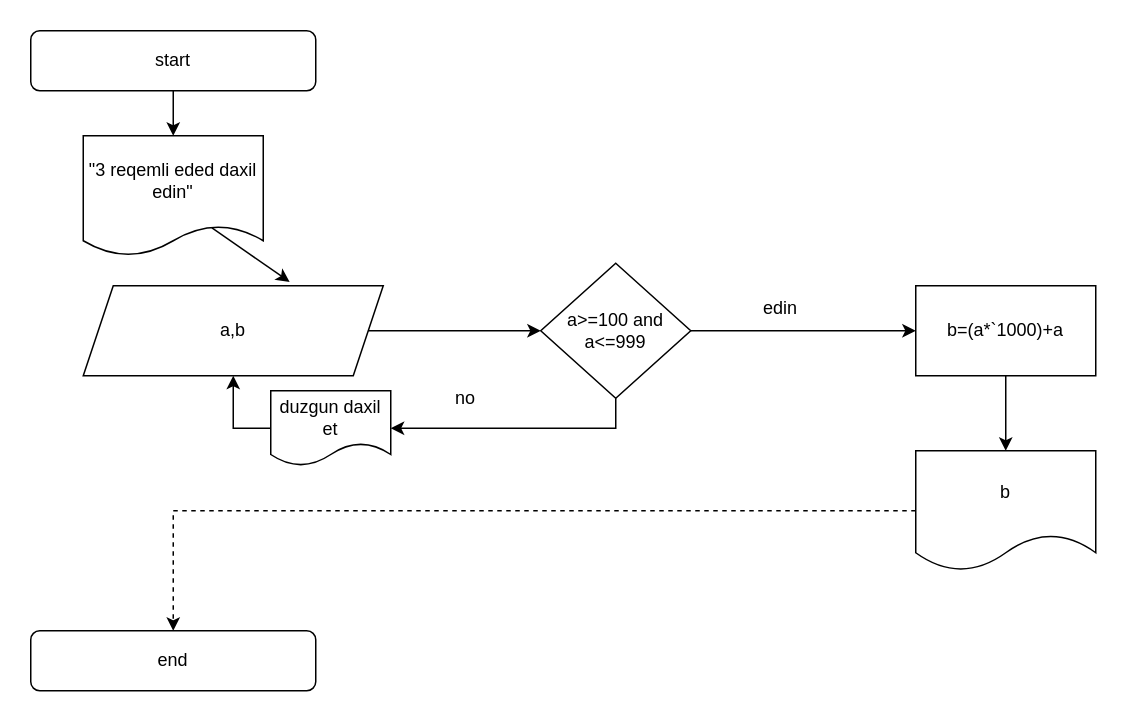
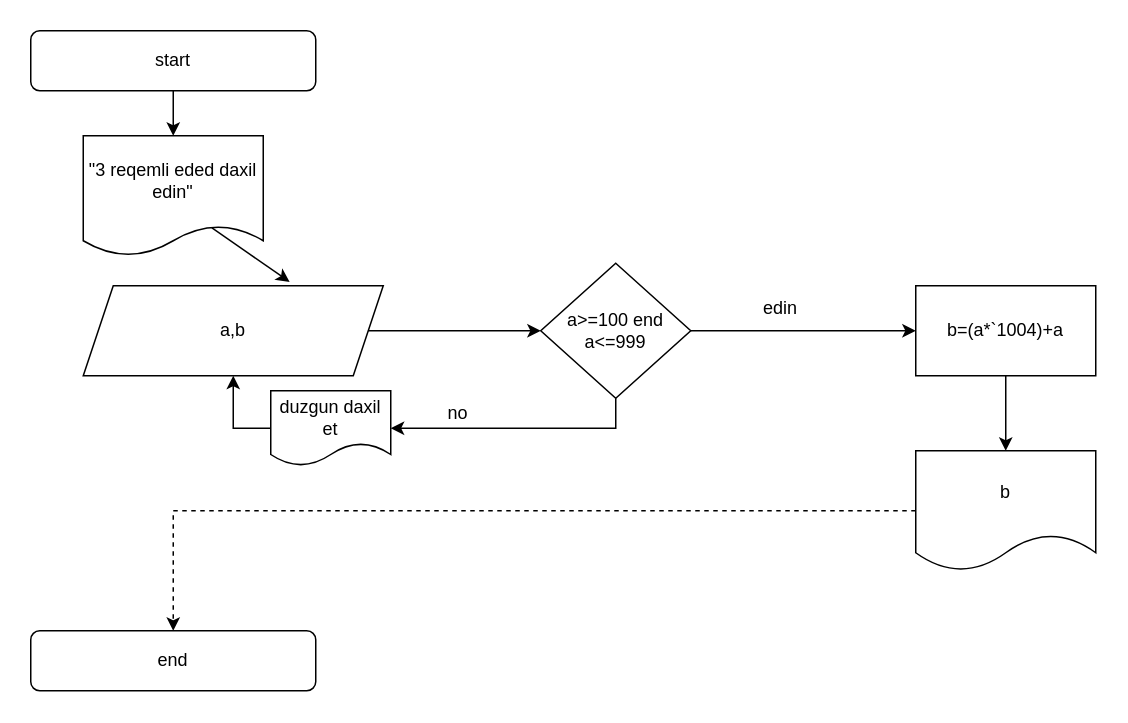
node "a>=100 and a<=999": label "a>=100 and a<=999" -> "a>=100 end a<=999"
node "b=(a*`1000)+a": label "b=(a*`1000)+a" -> "b=(a*`1004)+a"
node "no": moved (466, 398) -> (458, 413)
